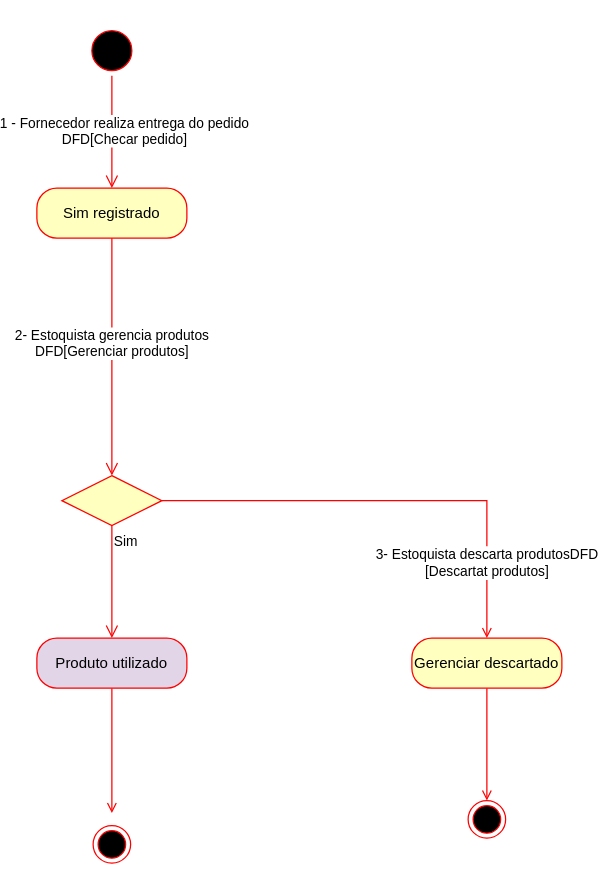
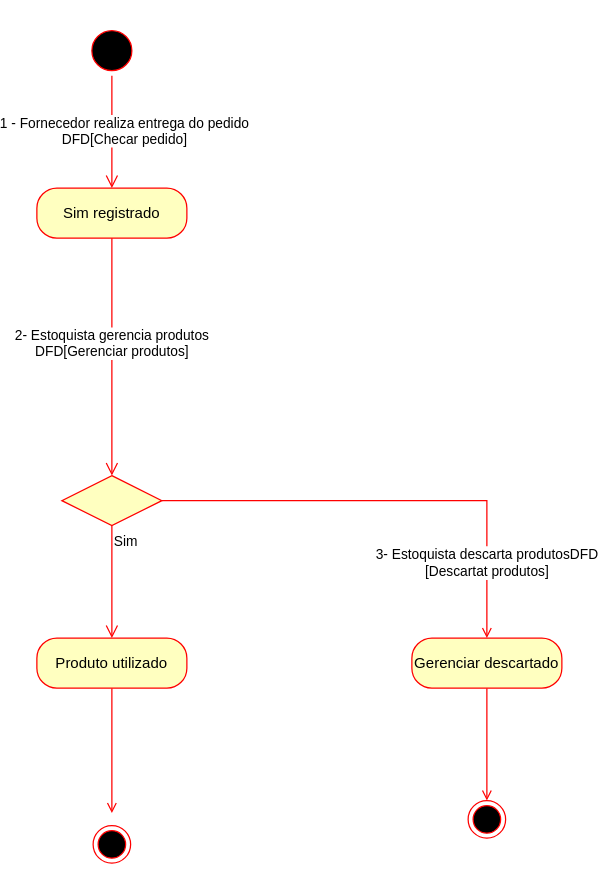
node "Produto utilizado": fillcolor #e1d5e7 -> #ffffc0
